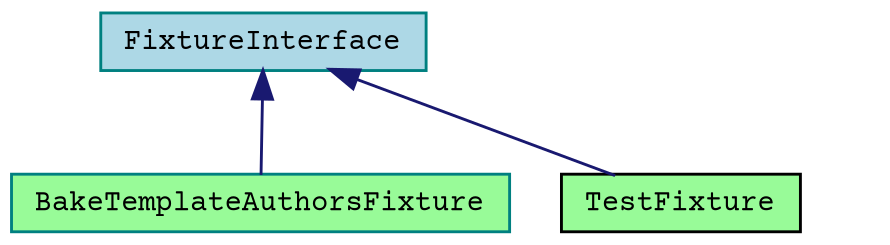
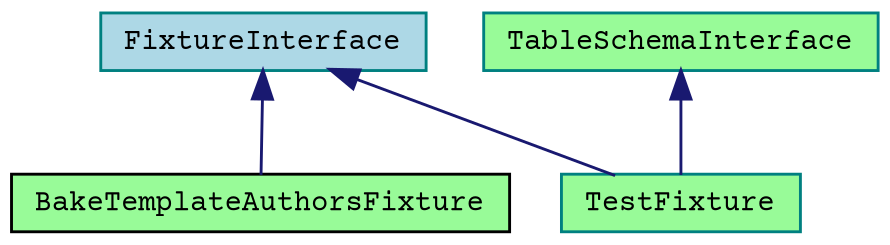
node "TableSchemaInterface": added
node "BakeTemplateAuthorsFixture": color teal -> black
node "TestFixture": color black -> teal
